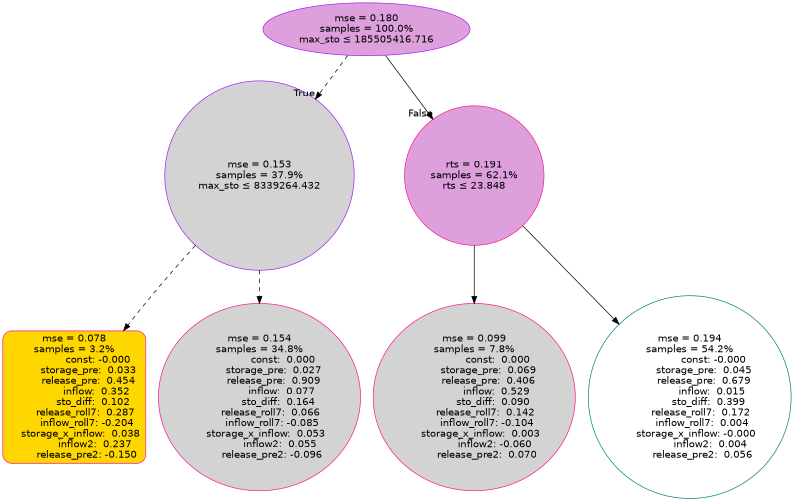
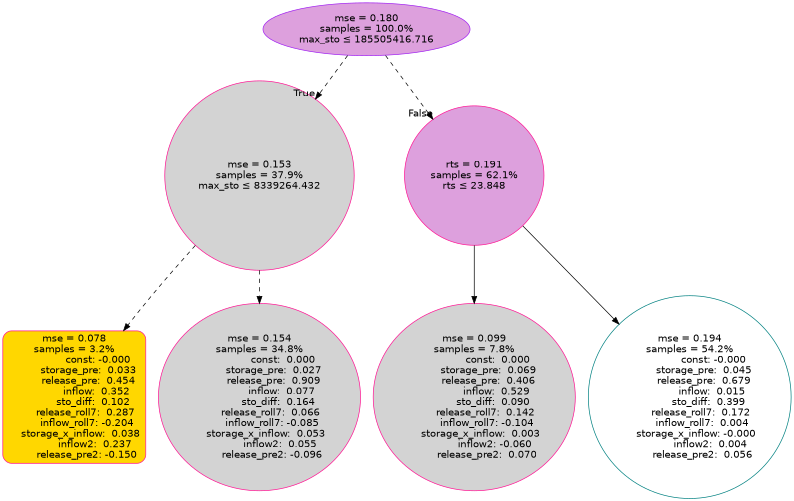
edge "mse = 0.180 samples = 100.0% max_sto ≤ 185505416.716" -> "rts = 0.191 samples = 62.1% rts ≤ 23.848": style solid -> dashed
node "mse = 0.153 samples = 37.9% max_sto ≤ 8339264.432": color purple -> deeppink
